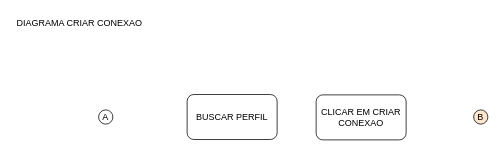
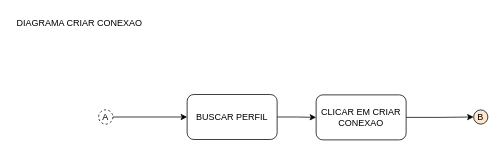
node "A": style solid -> dashed
edge "A" -> "BUSCAR PERFIL": added
edge "BUSCAR PERFIL" -> "CLICAR EM CRIAR CONEXAO": added
edge "CLICAR EM CRIAR CONEXAO" -> "B": added
